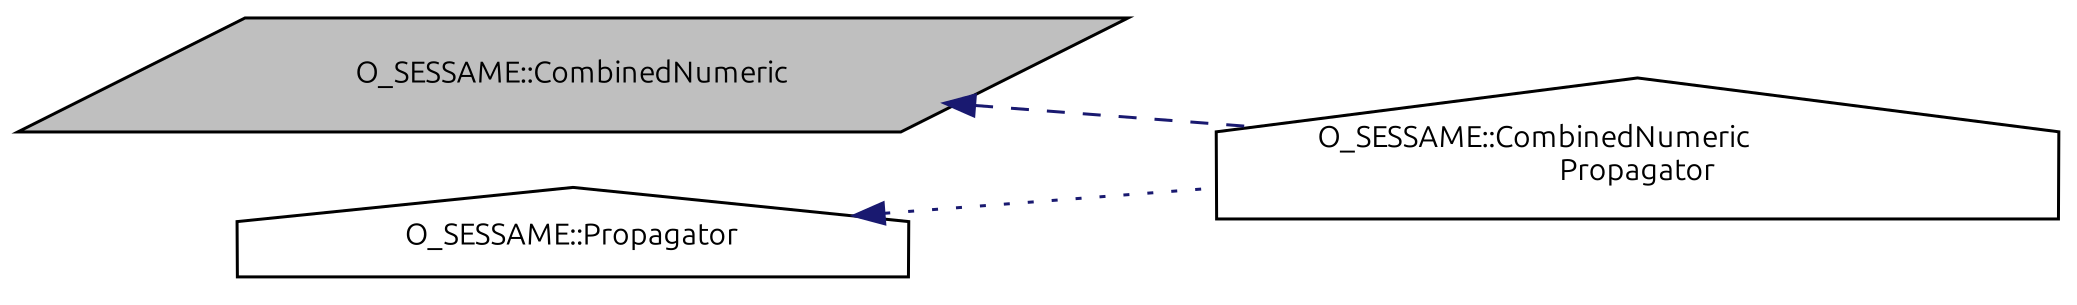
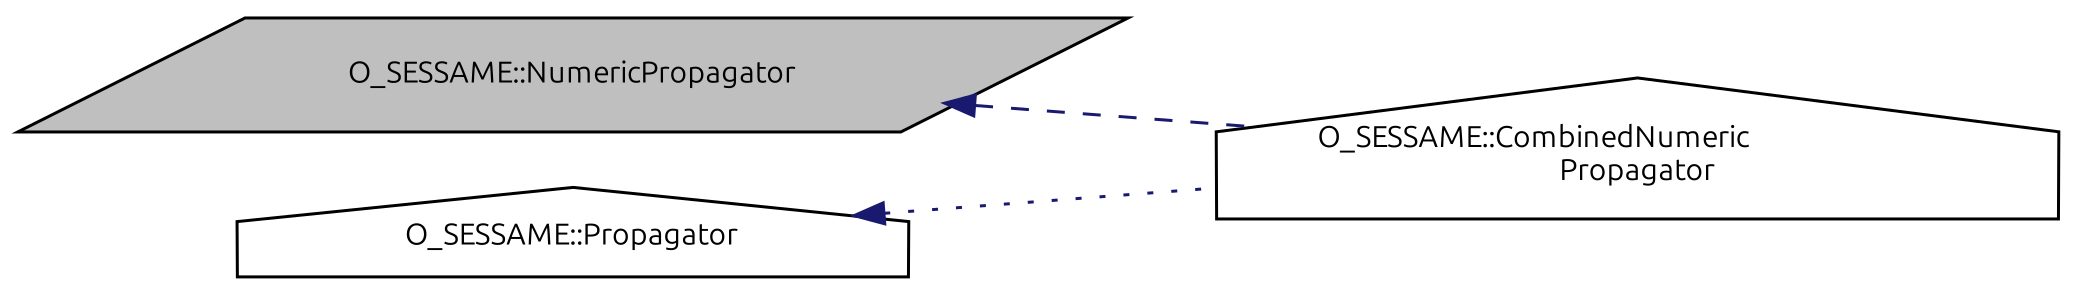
node "O_SESSAME::CombinedNumeric": label "O_SESSAME::CombinedNumeric" -> "O_SESSAME::NumericPropagator"
